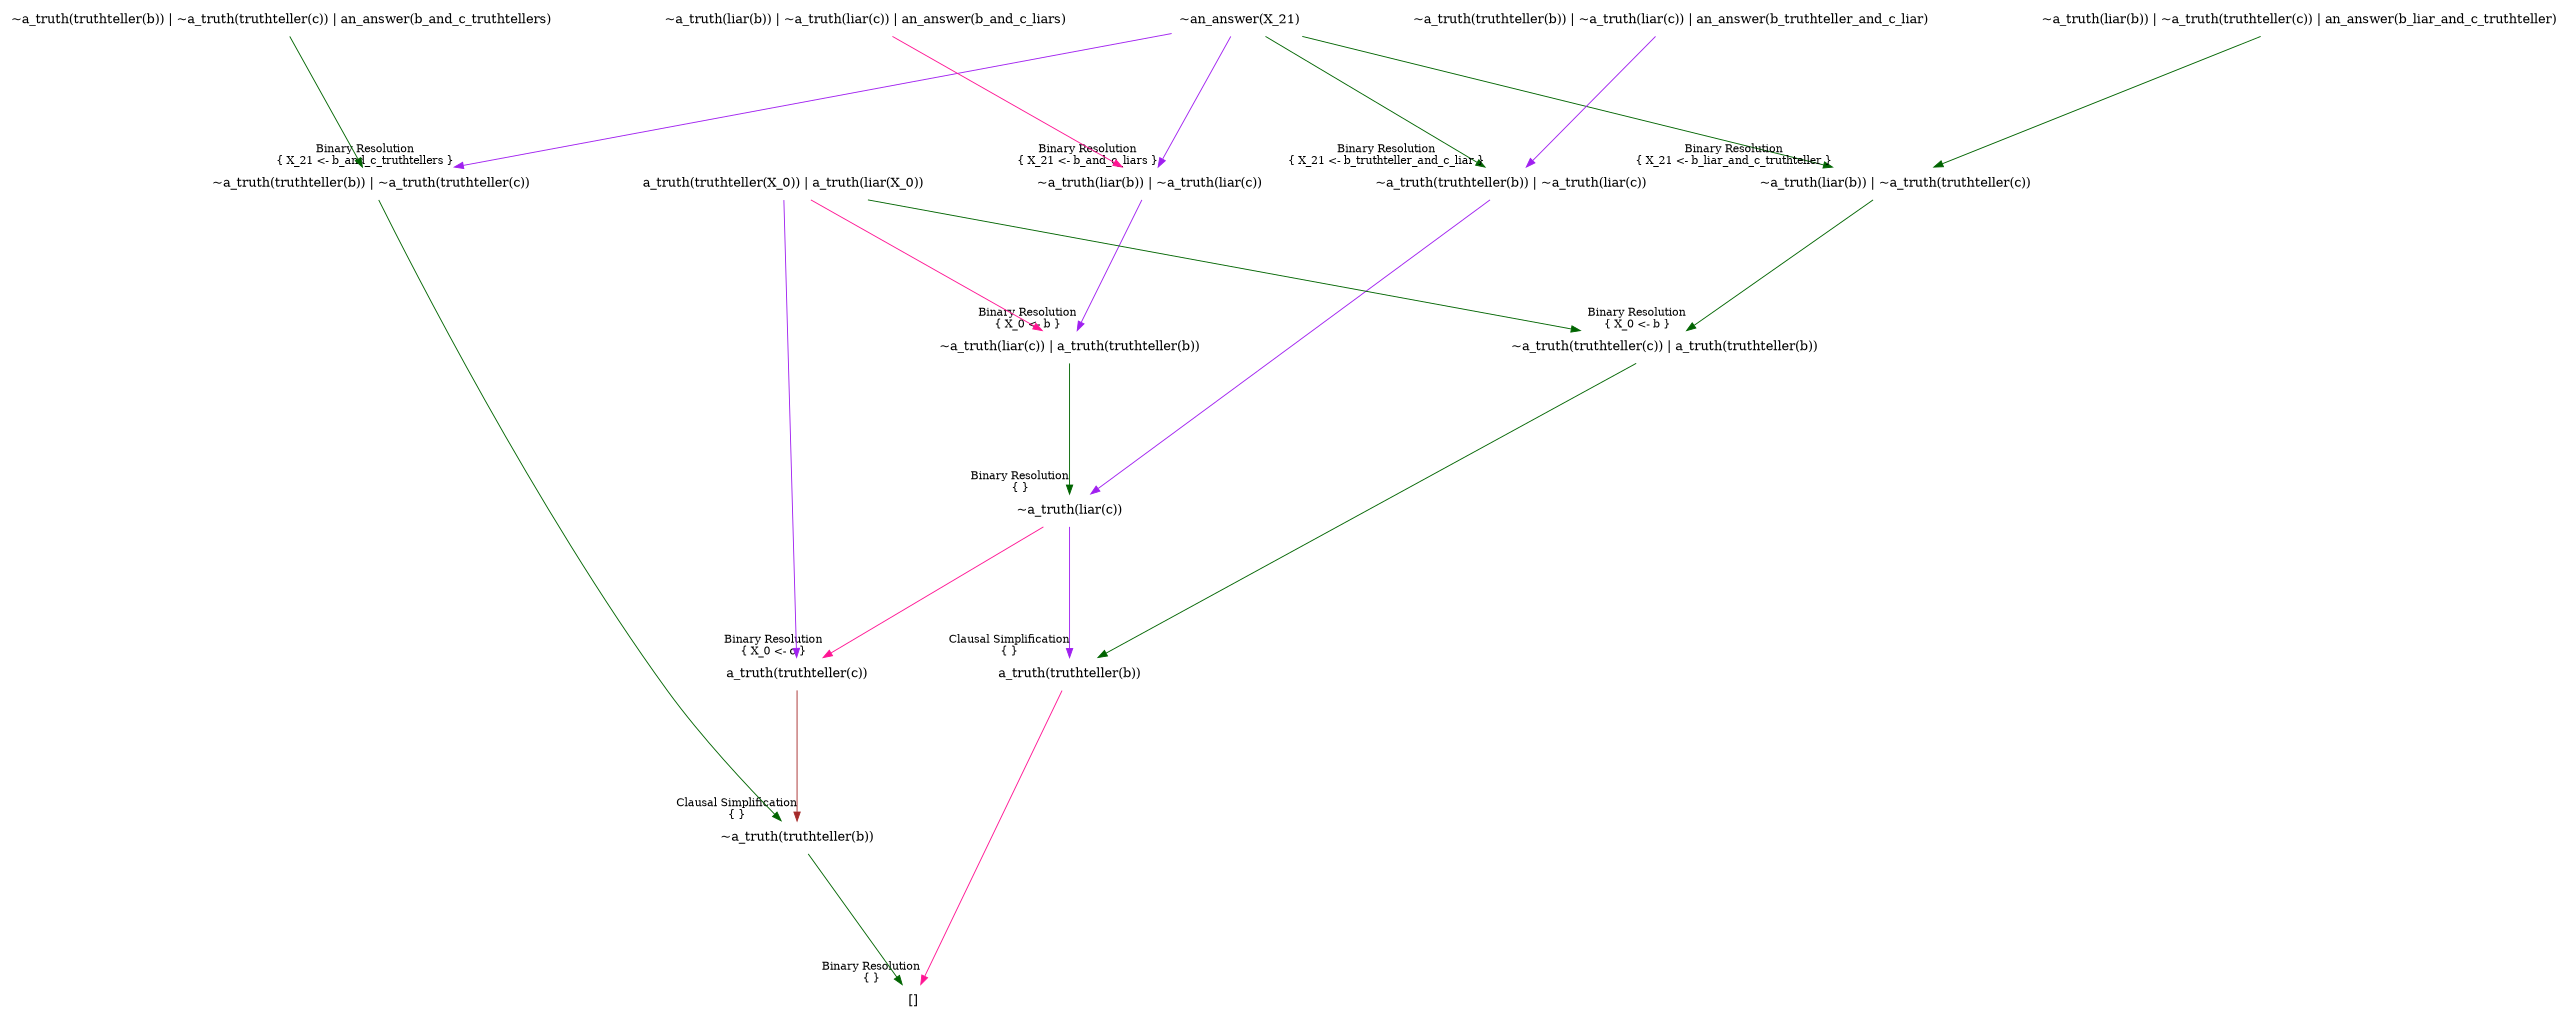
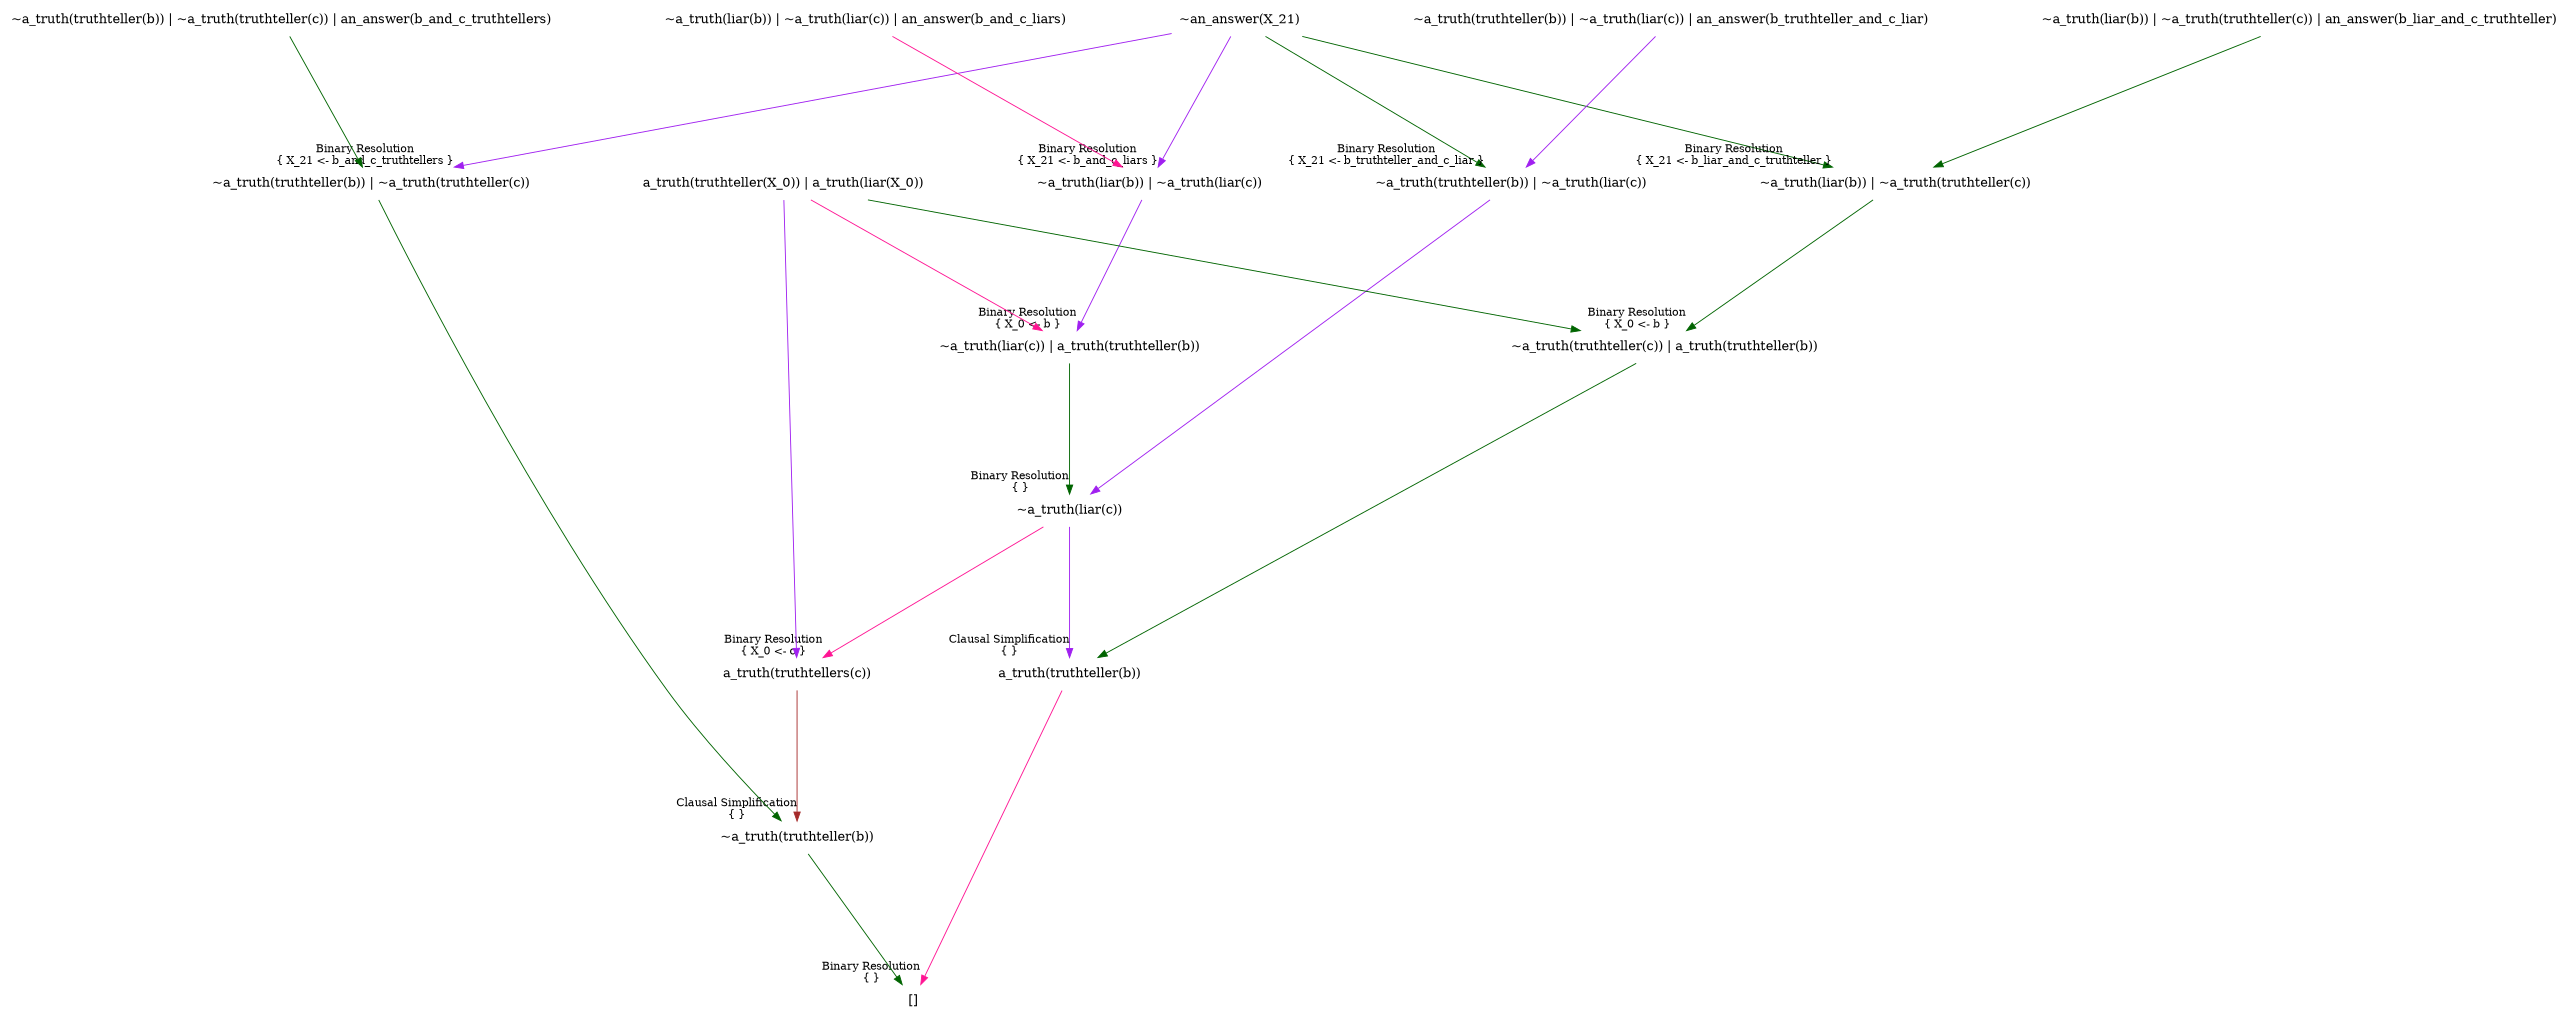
node "a_truth(truthteller(c))": label "a_truth(truthteller(c))" -> "a_truth(truthtellers(c))"
